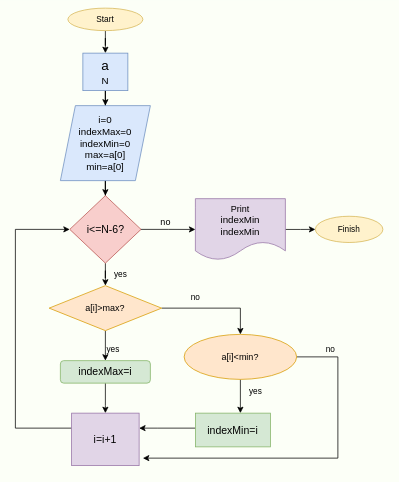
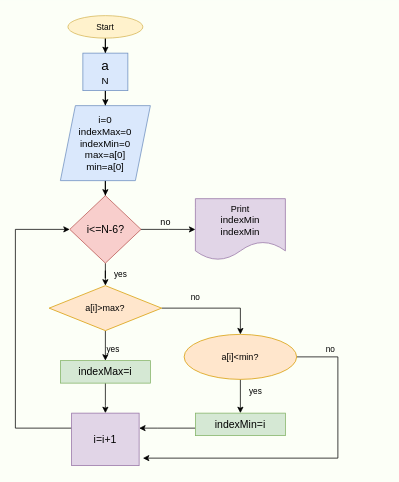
node "Start": moved (105, 19) -> (105, 27)
edge "Print indexMinindexMin" -> "Finish": removed
node "Finish": removed
node "indexMax=i": shape rounded rectangle -> rectangle
node "indexMin=i": size 75x34 -> 90x23
